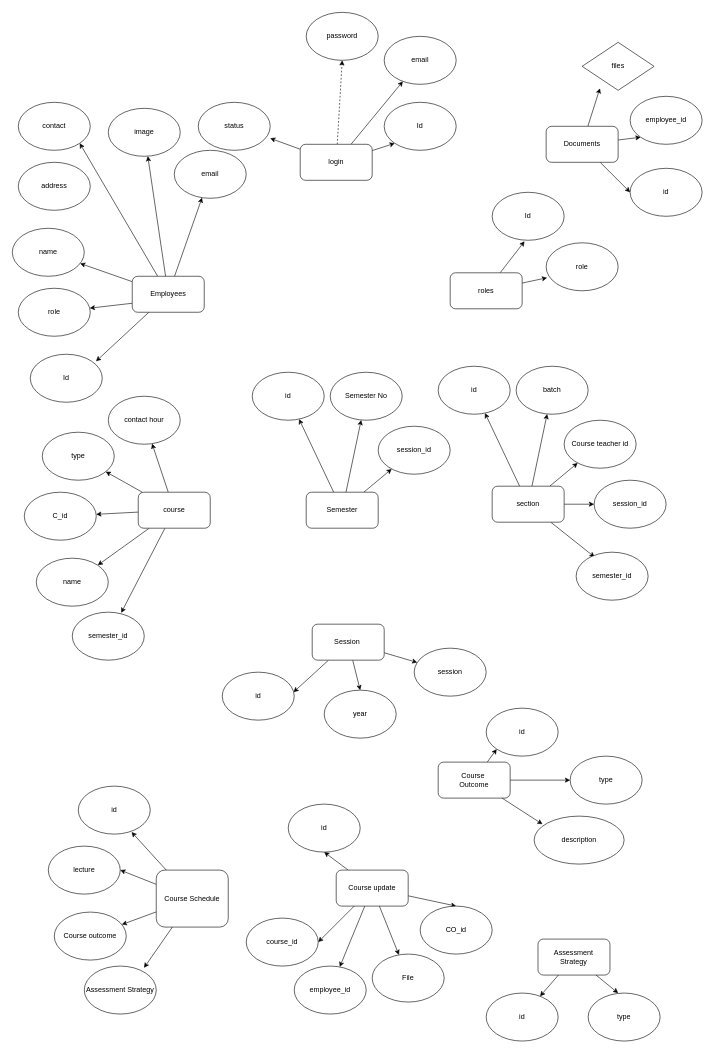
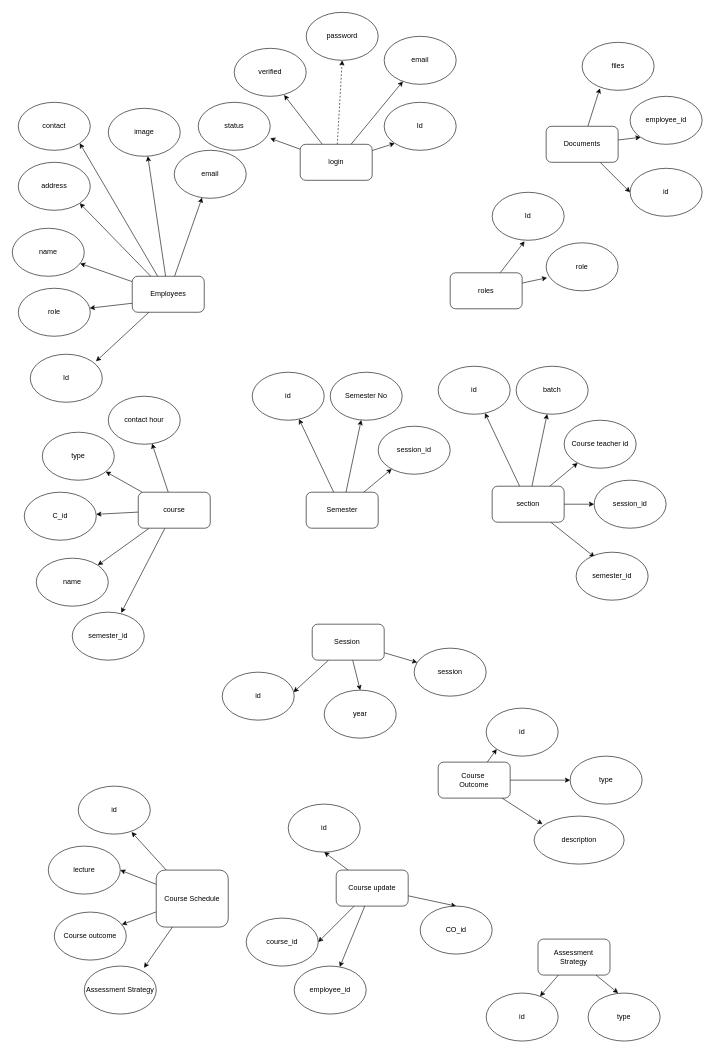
node "files": shape diamond -> ellipse
node "verified": added
edge "login" -> "verified": added
edge "Employees" -> "address": added
edge "Course update" -> "File": removed
node "File": removed
